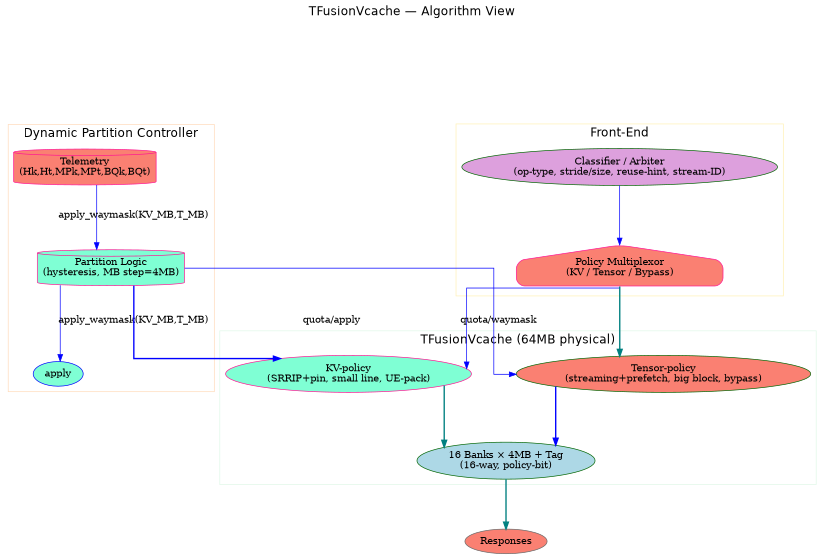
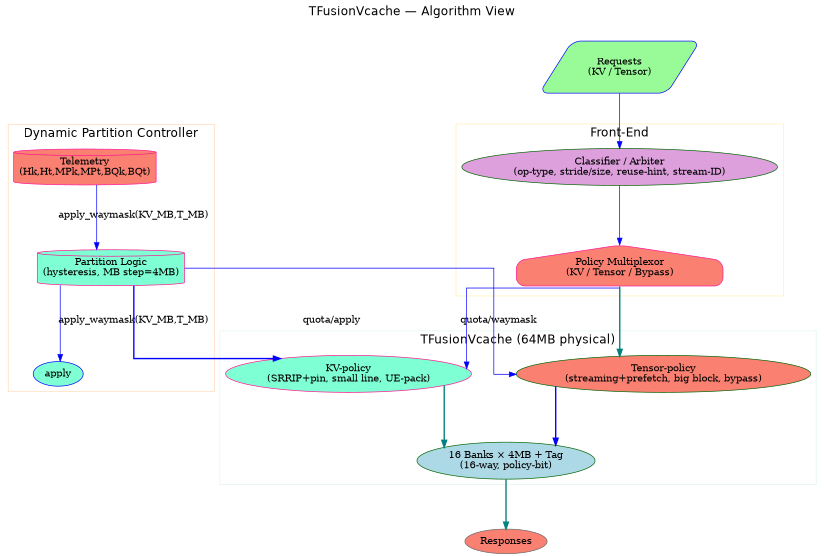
node "Requests (KV / Tensor)": added
